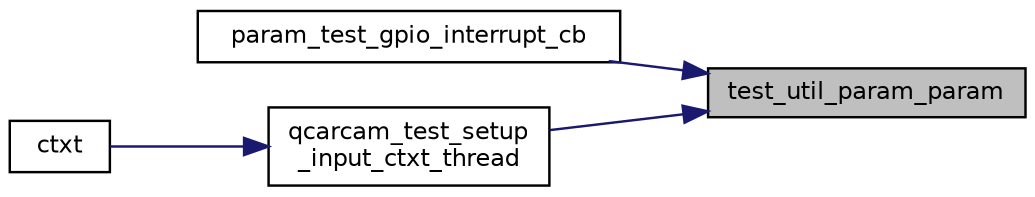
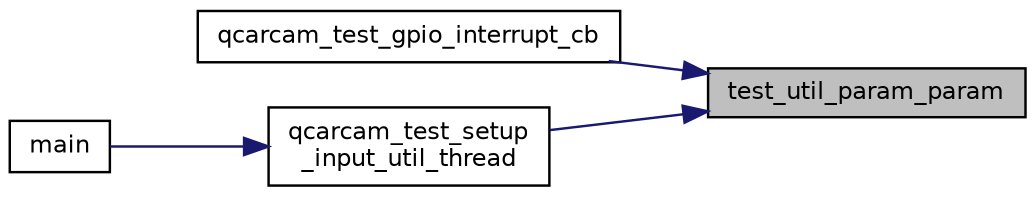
node "param_test_gpio_interrupt_cb": label "param_test_gpio_interrupt_cb" -> "qcarcam_test_gpio_interrupt_cb"
node "ctxt": label "ctxt" -> "main"
node "qcarcam_test_setup _input_ctxt_thread": label "qcarcam_test_setup _input_ctxt_thread" -> "qcarcam_test_setup _input_util_thread"
